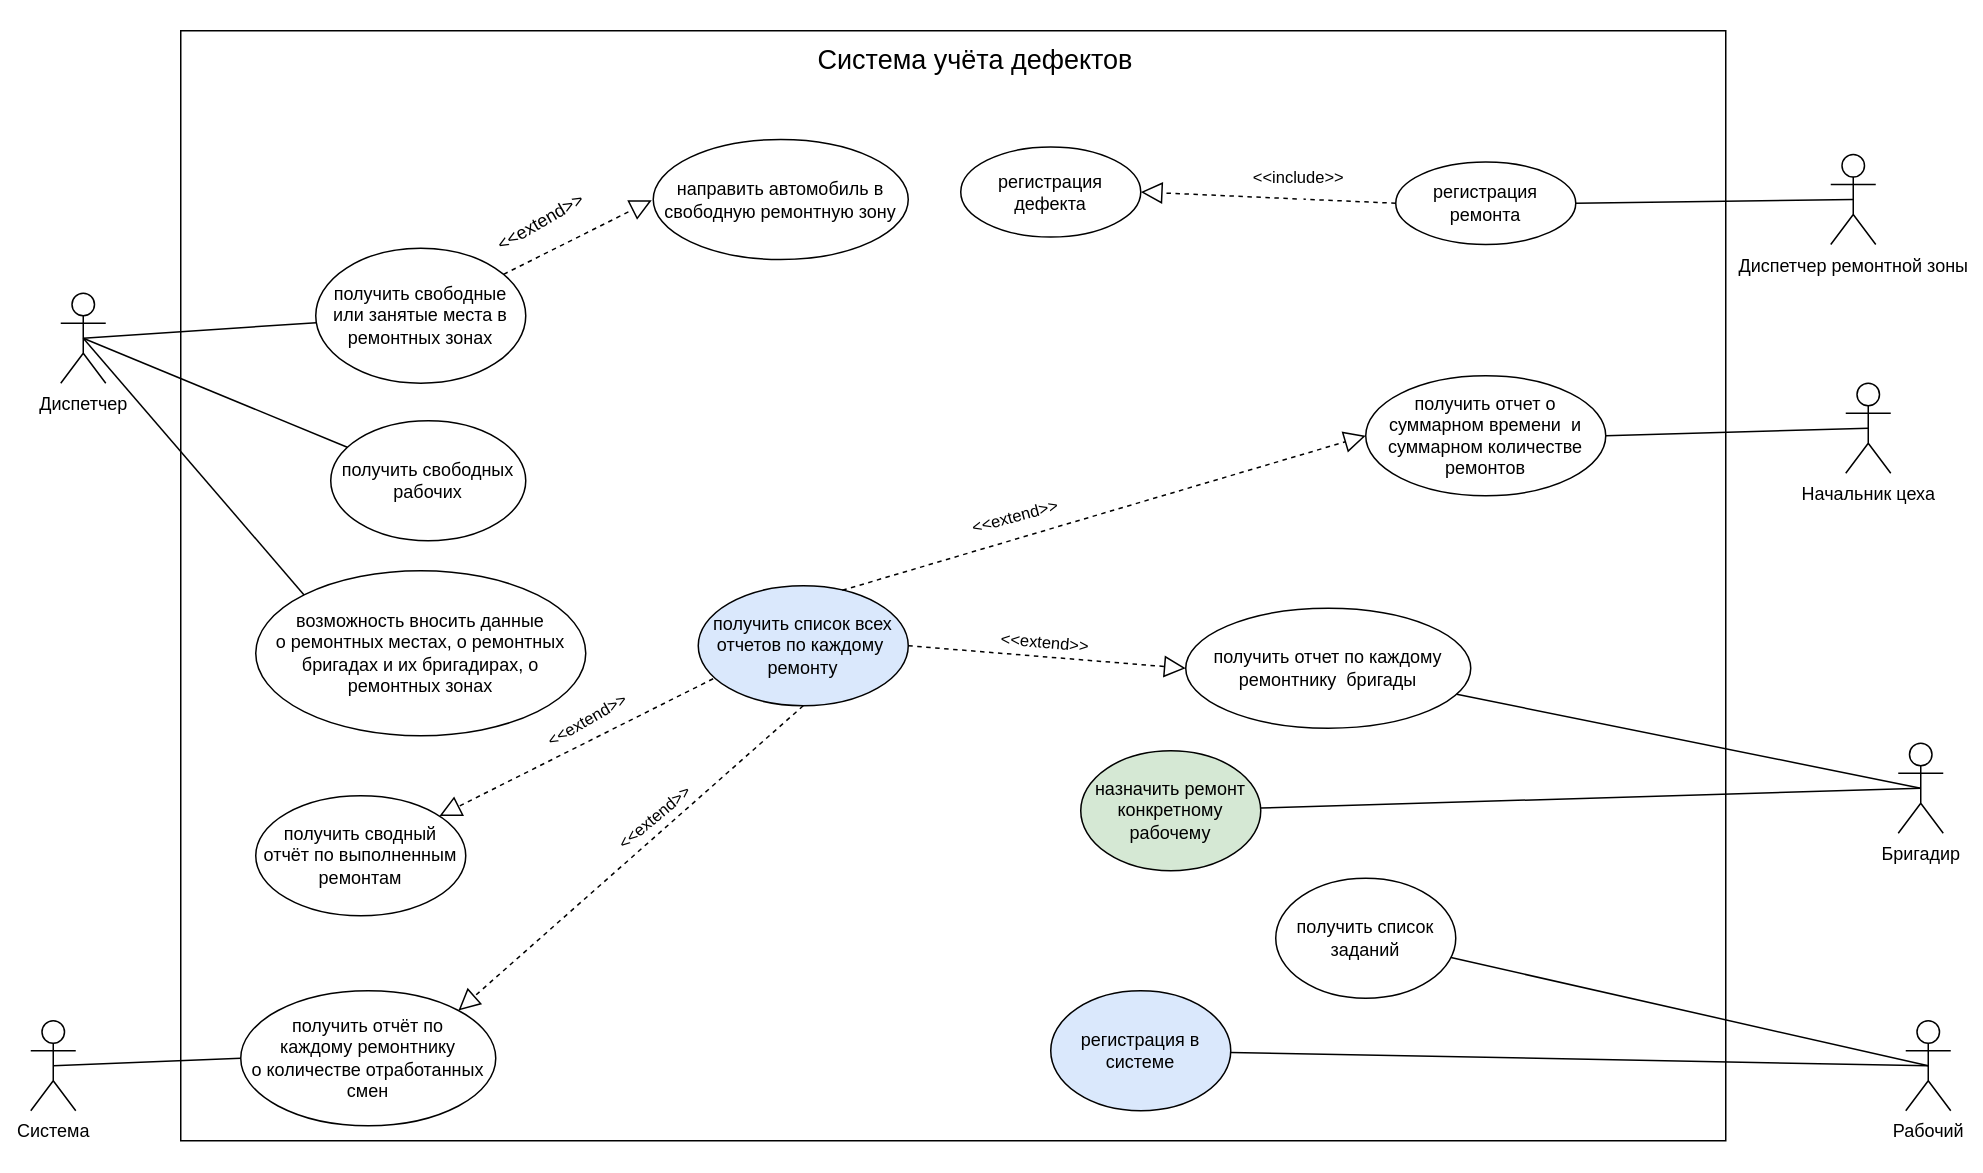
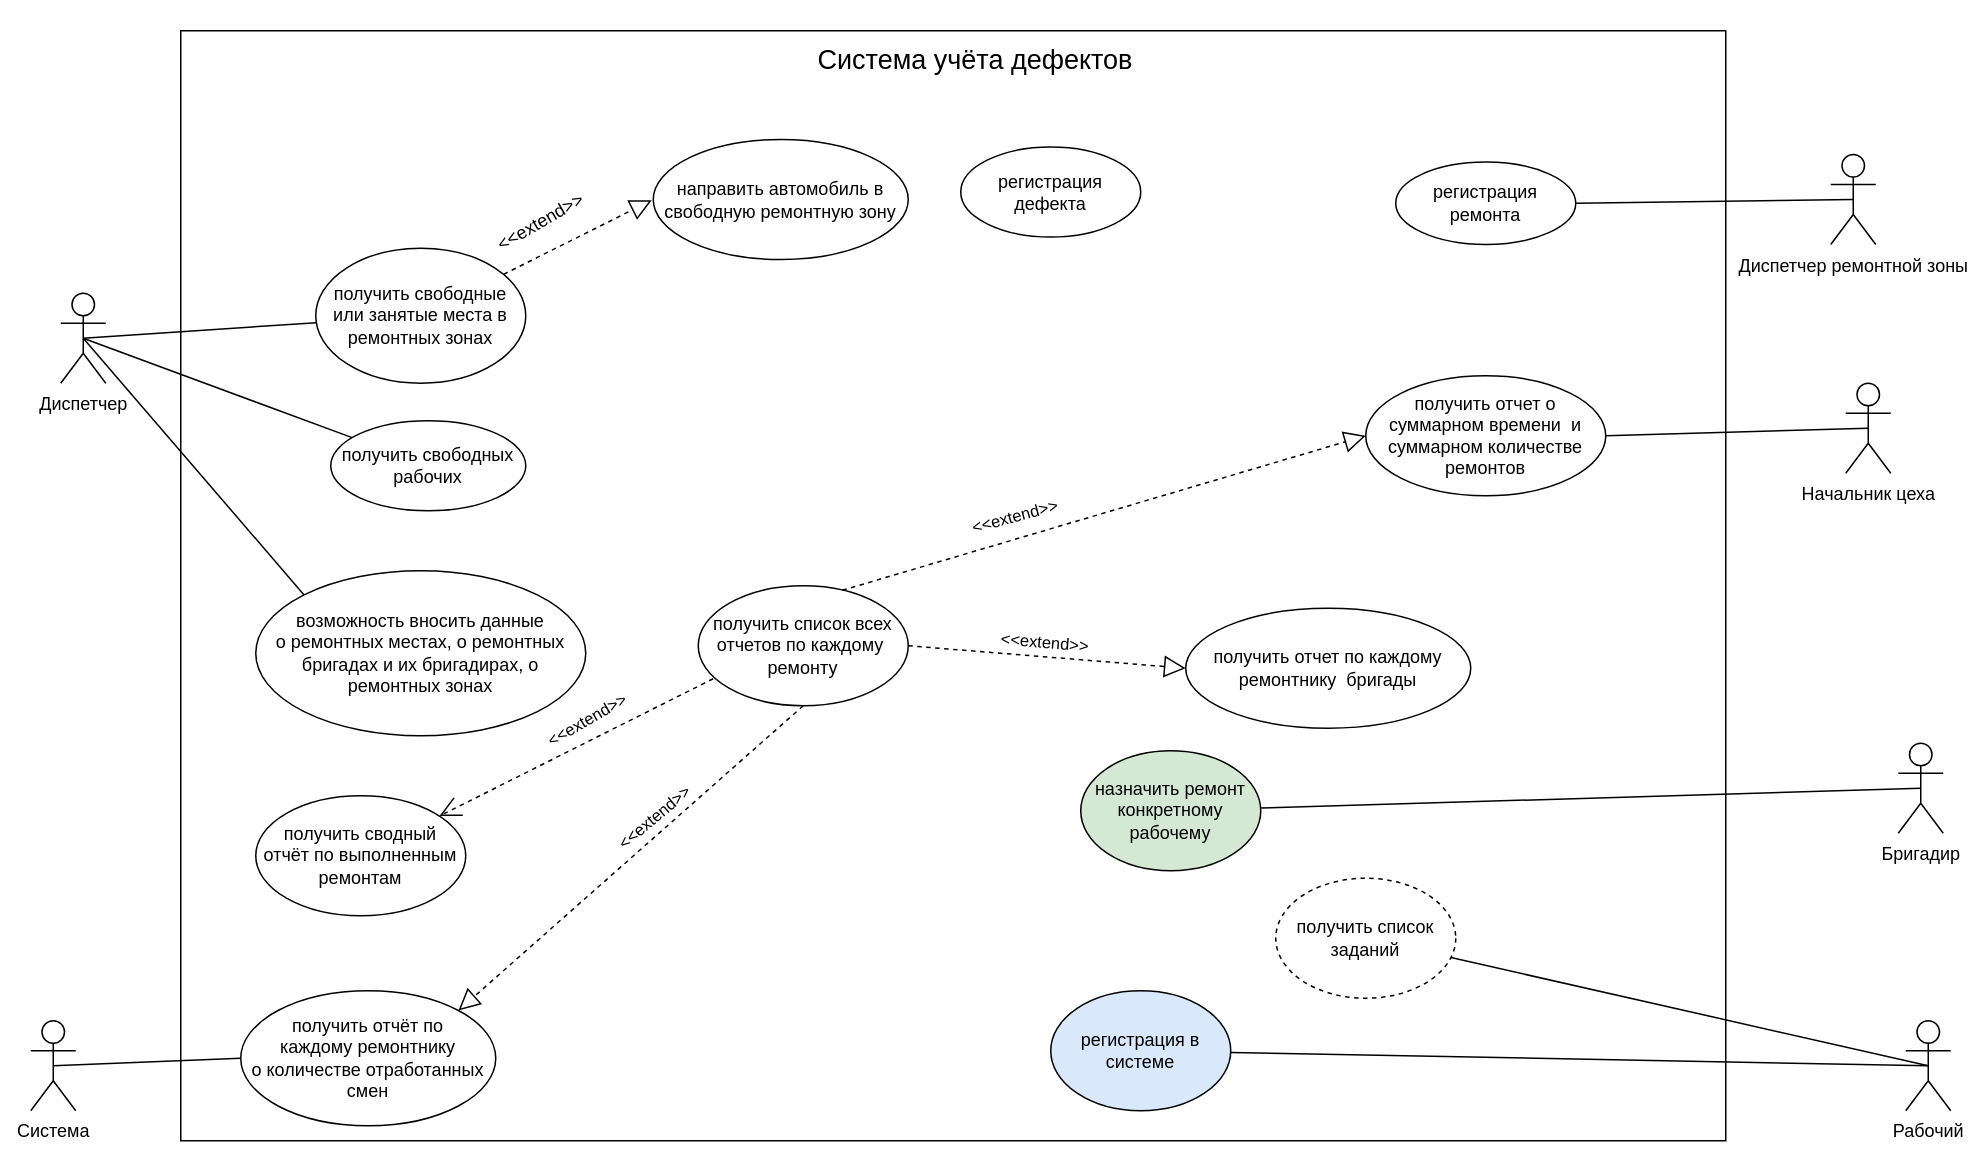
edge "регистрация ремонта" -> "регистрация дефекта": removed, label "<<include>>"
node "получить свободных рабочих": size 195x120 -> 195x90
node "получить список всех отчетов по каждому ремонту": fillcolor #dae8fc -> #ffffff
edge "получить отчет по каждому ремонтнику бригады" -- "Бригадир": removed
edge "получить список всех отчетов по каждому ремонту" -> "получить сводный отчёт по выполненным ремонтам": arrowhead block -> open
node "получить список заданий": style solid -> dashed
